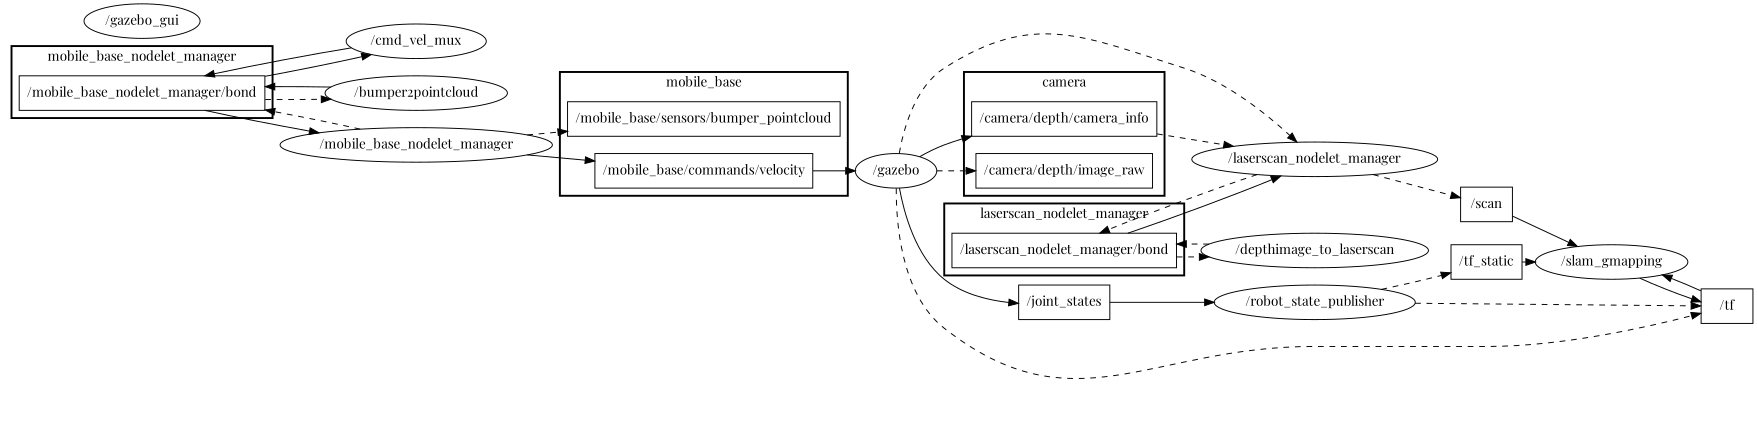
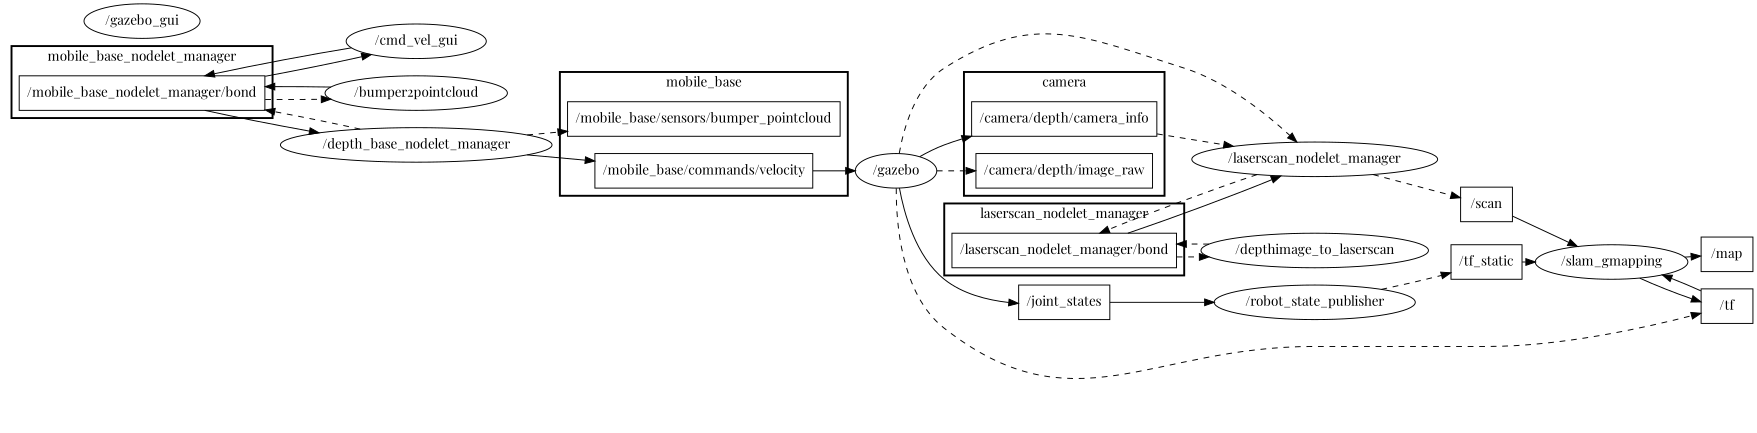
node "/cmd_vel_mux": label "/cmd_vel_mux" -> "/cmd_vel_gui"
node "/mobile_base_nodelet_manager": label "/mobile_base_nodelet_manager" -> "/depth_base_nodelet_manager"
node "/map": added
edge "/robot_state_publisher" -> "/tf": removed
